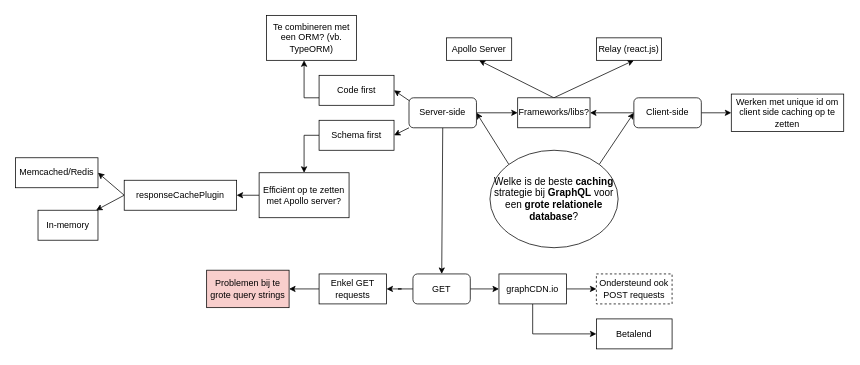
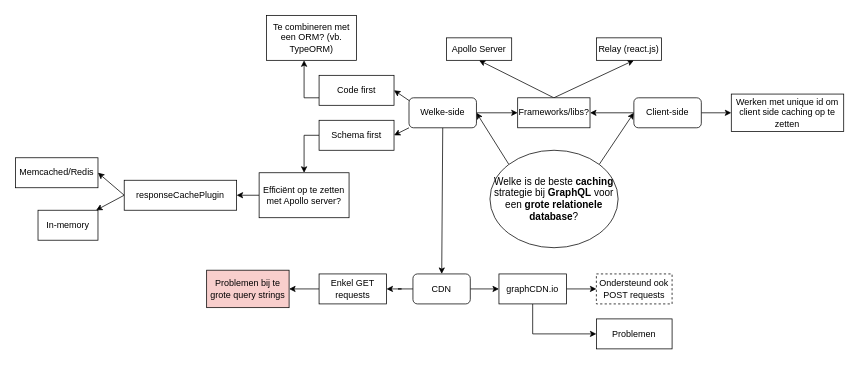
node "Server-side": label "Server-side" -> "Welke-side"
node "GET": label "GET" -> "CDN"
node "Betalend": label "Betalend" -> "Problemen"
